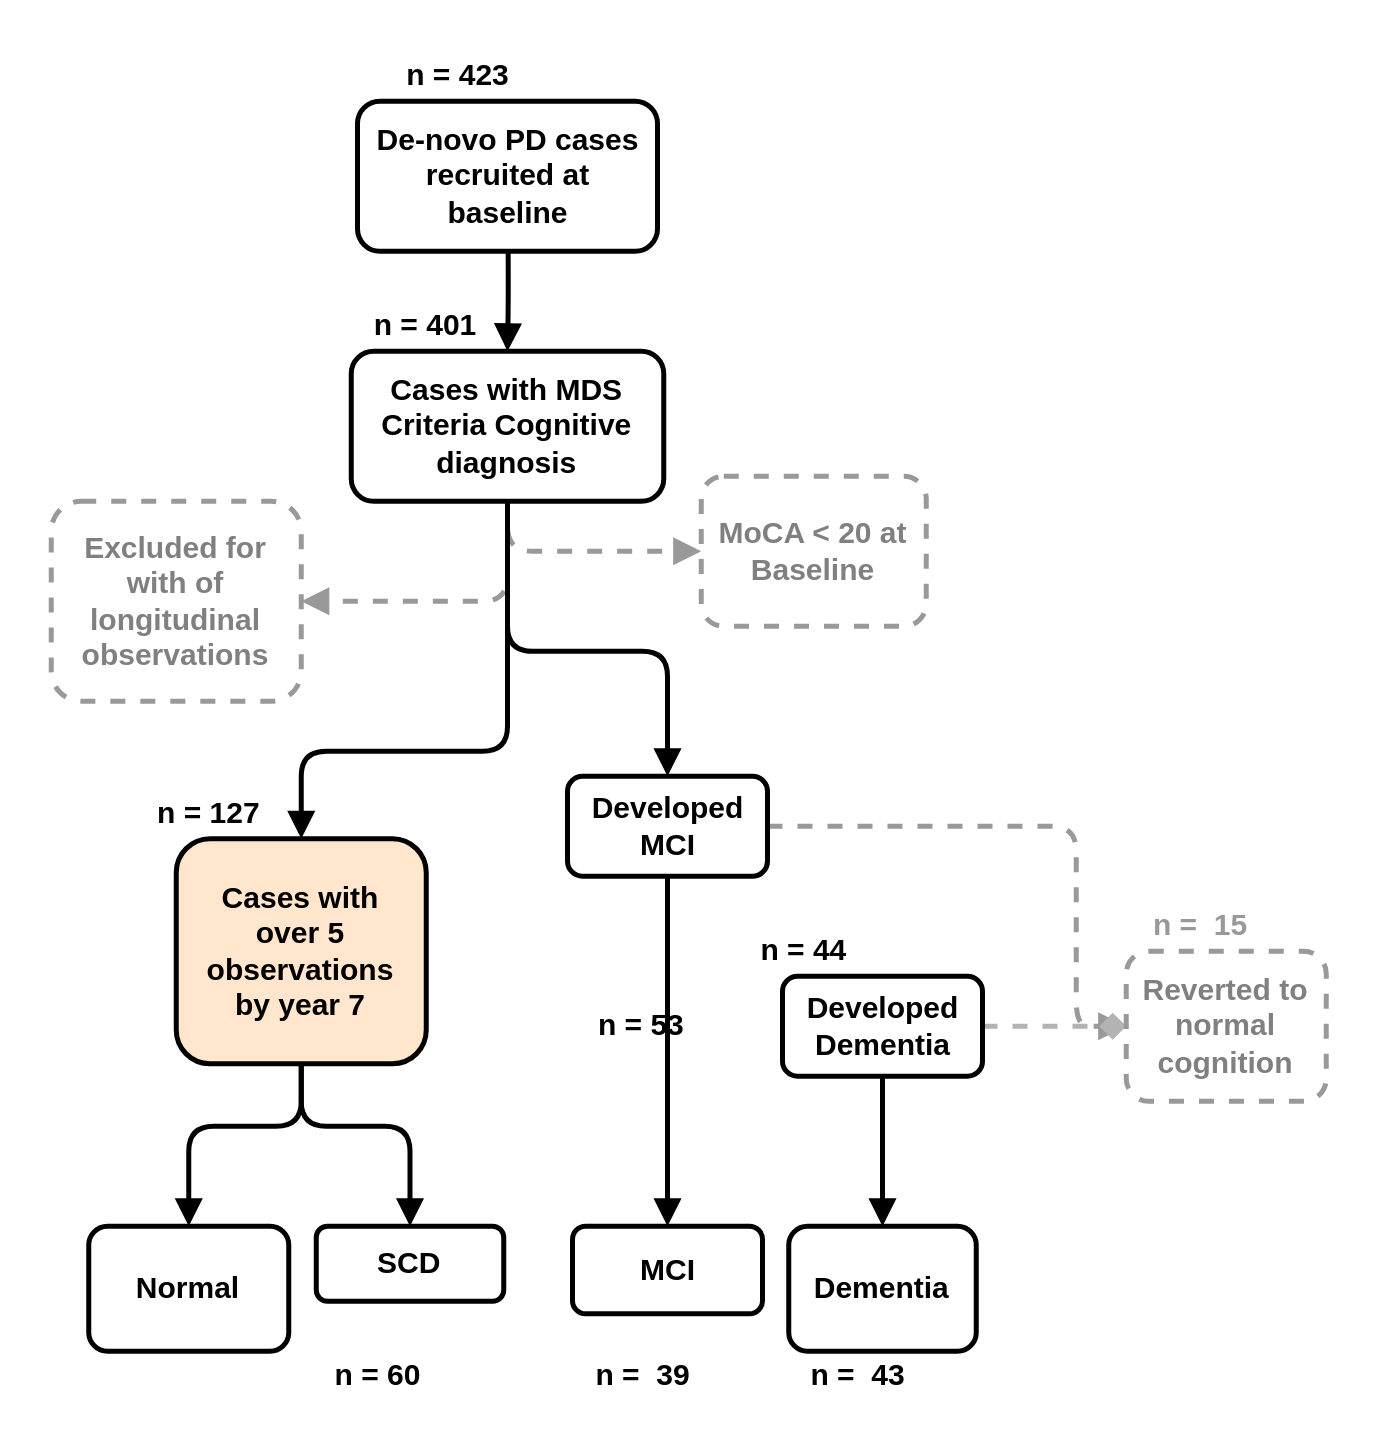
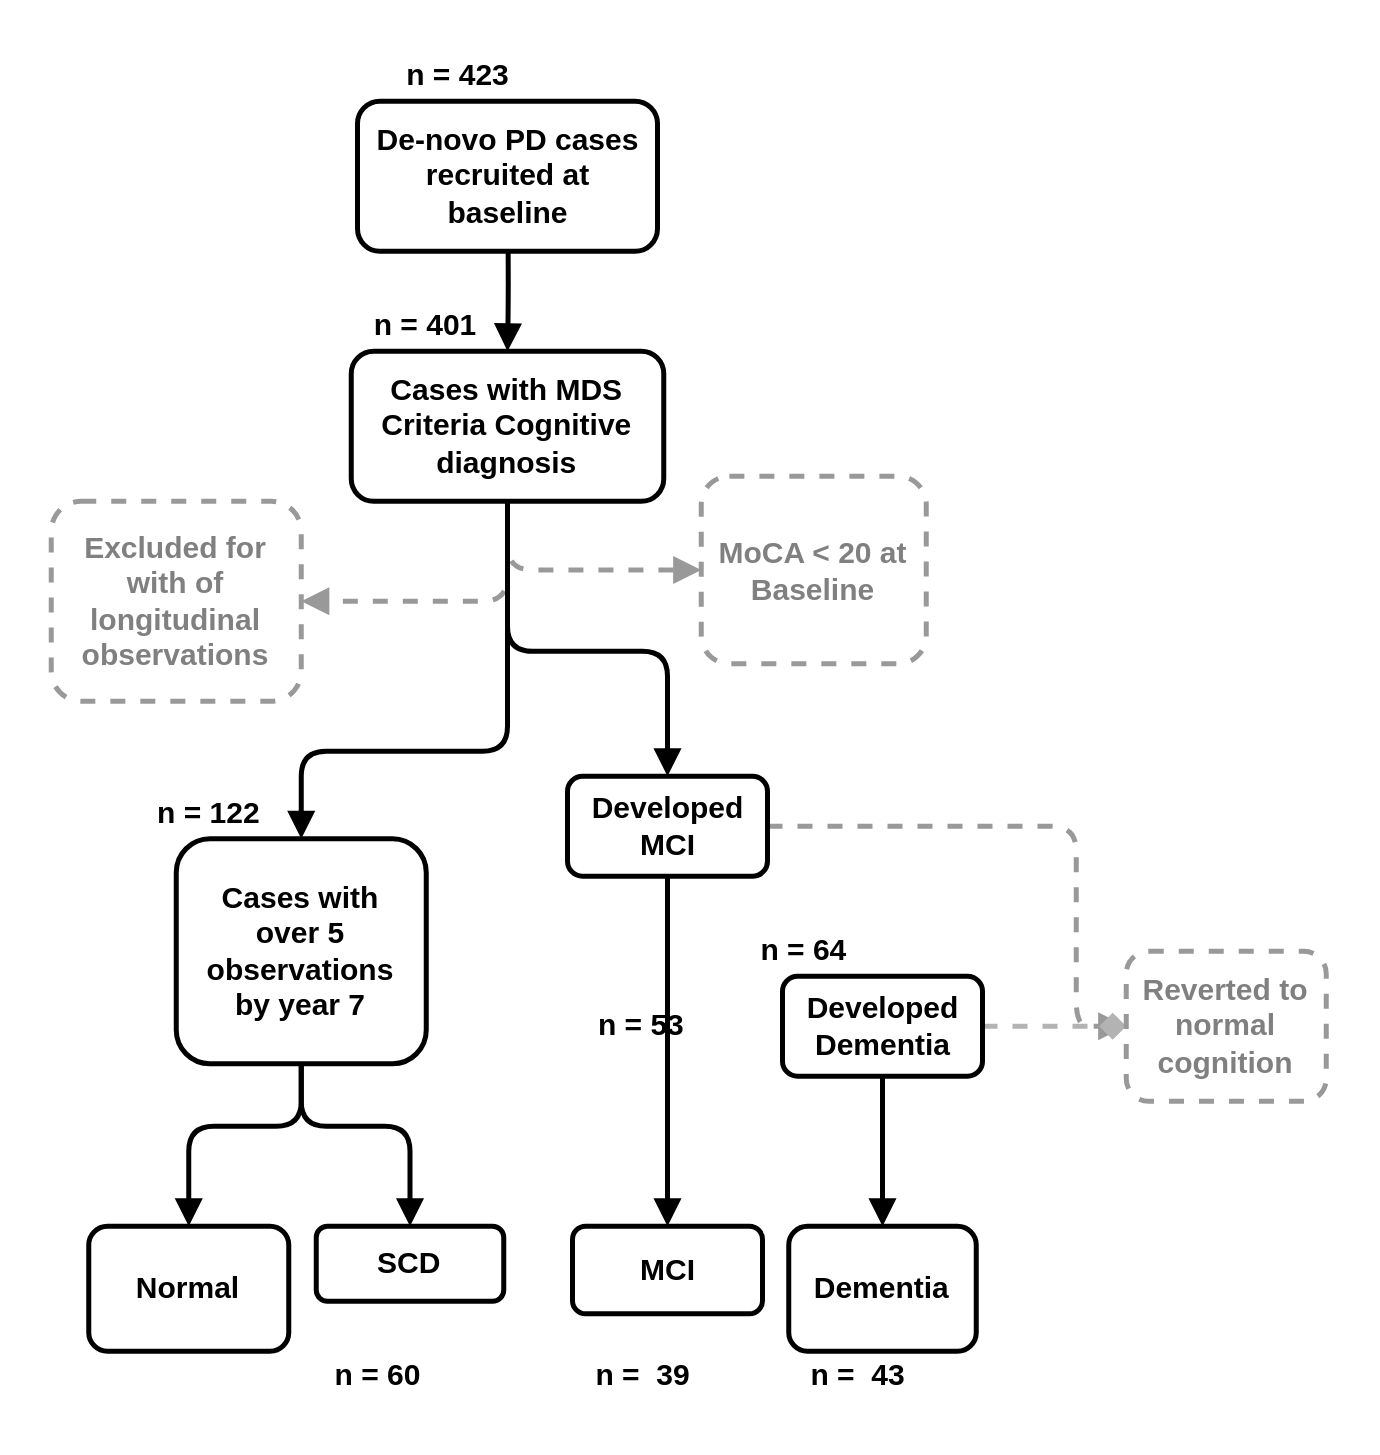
node "MoCA < 20 at Baseline": size 225x150 -> 225x188
node "n = 127": label "n = 127" -> "n = 122"
node "n = 15": removed
node "Cases with over 5 observations by year 7": fillcolor #ffe6cc -> #ffffff
node "n = 44": label "n = 44" -> "n = 64"
